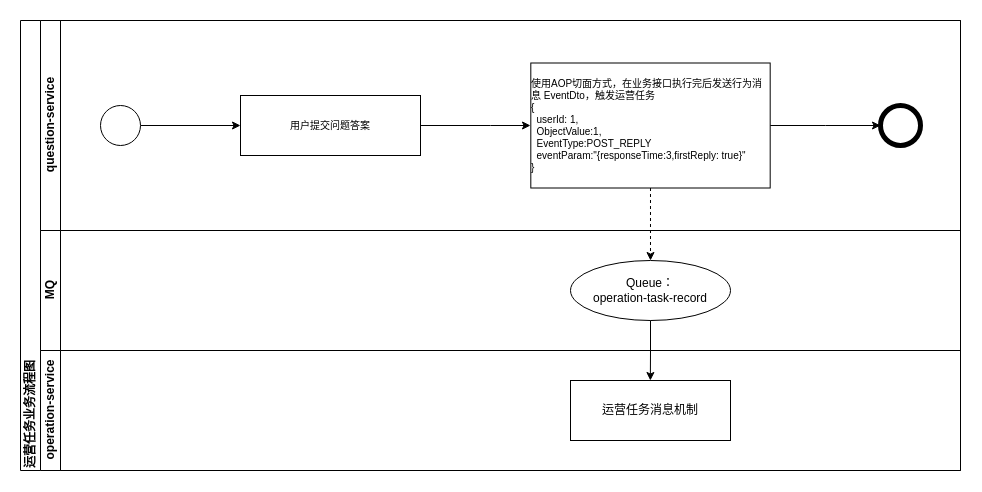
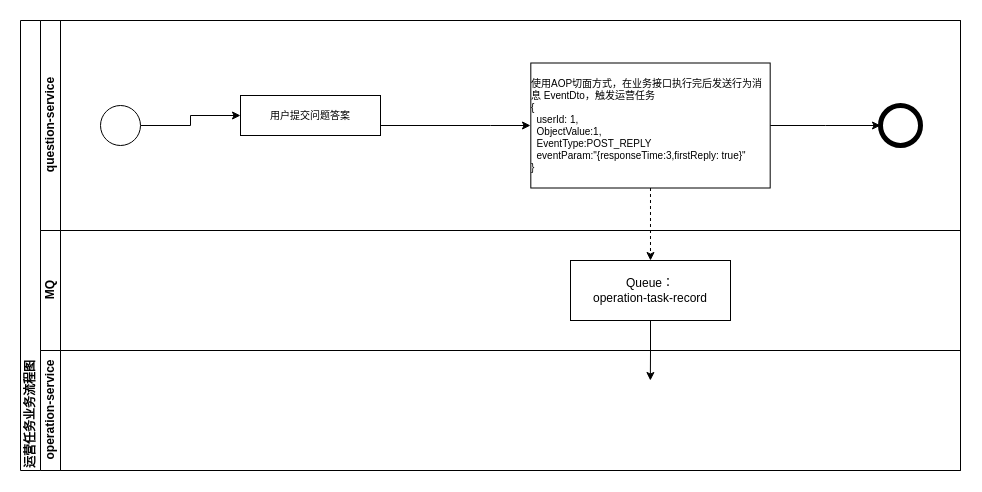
node "用户提交问题答案": size 180x60 -> 140x40
node "Queue： operation-task-record": shape ellipse -> rectangle
node "运营任务消息机制": removed
